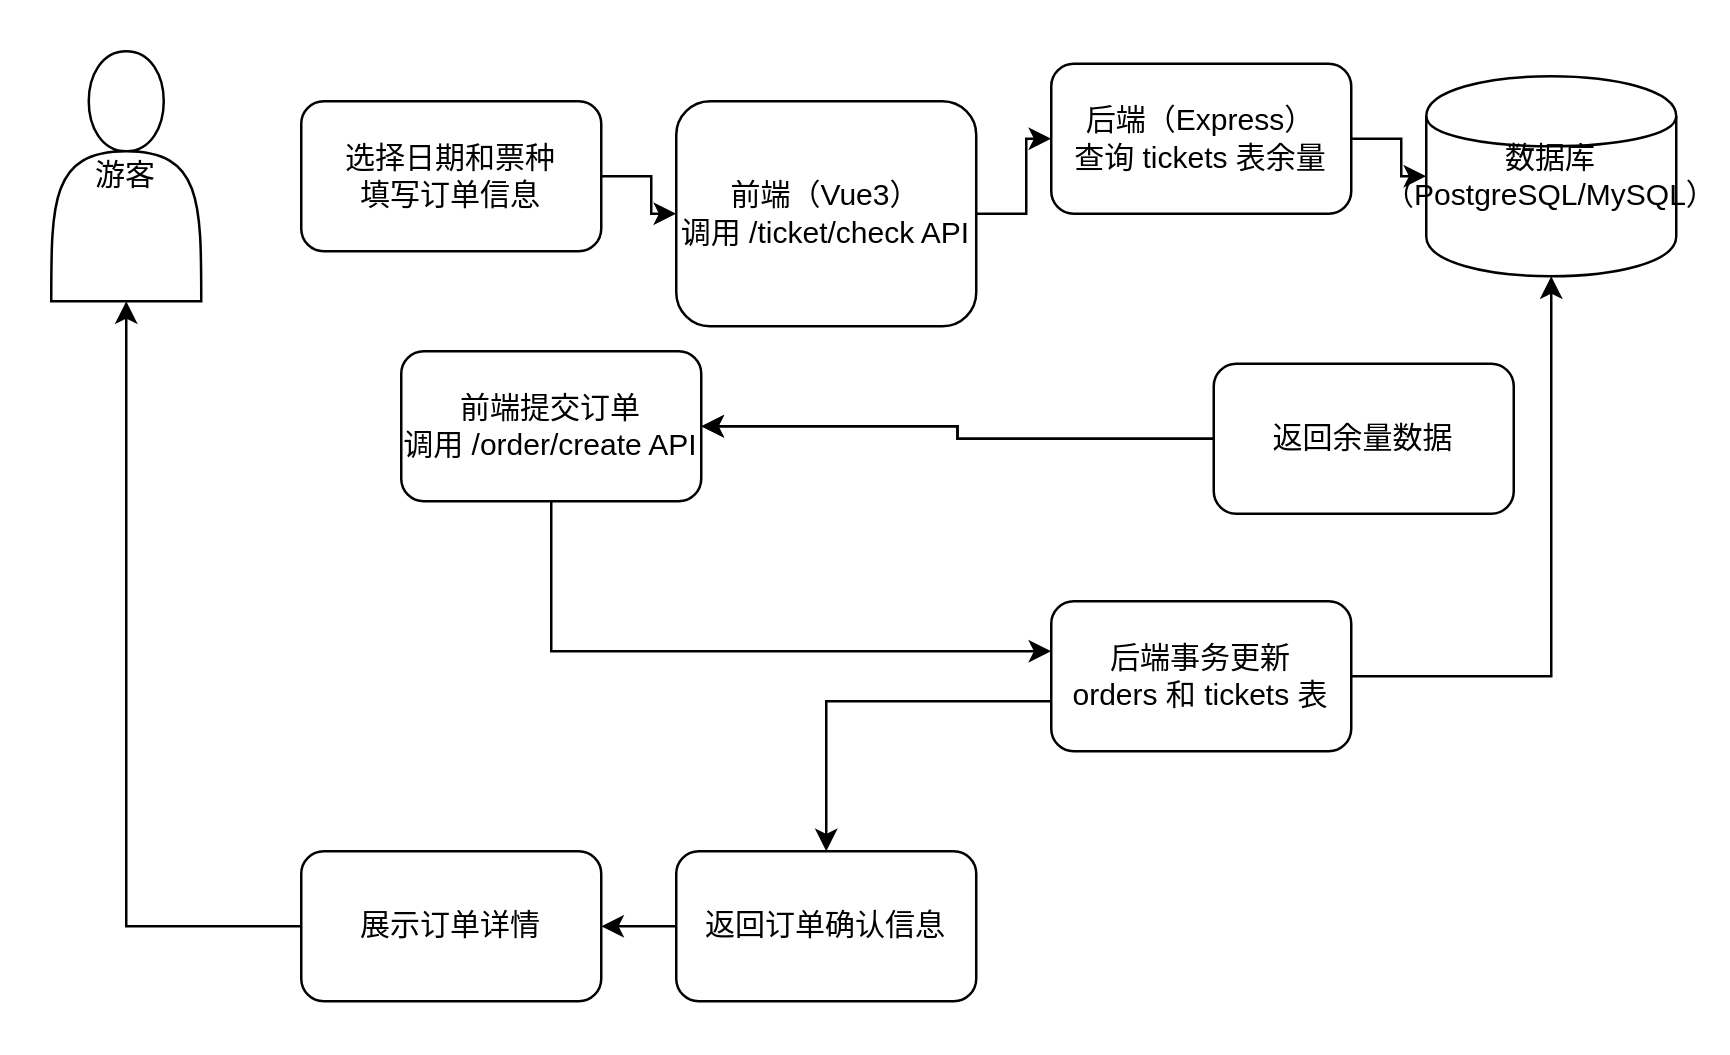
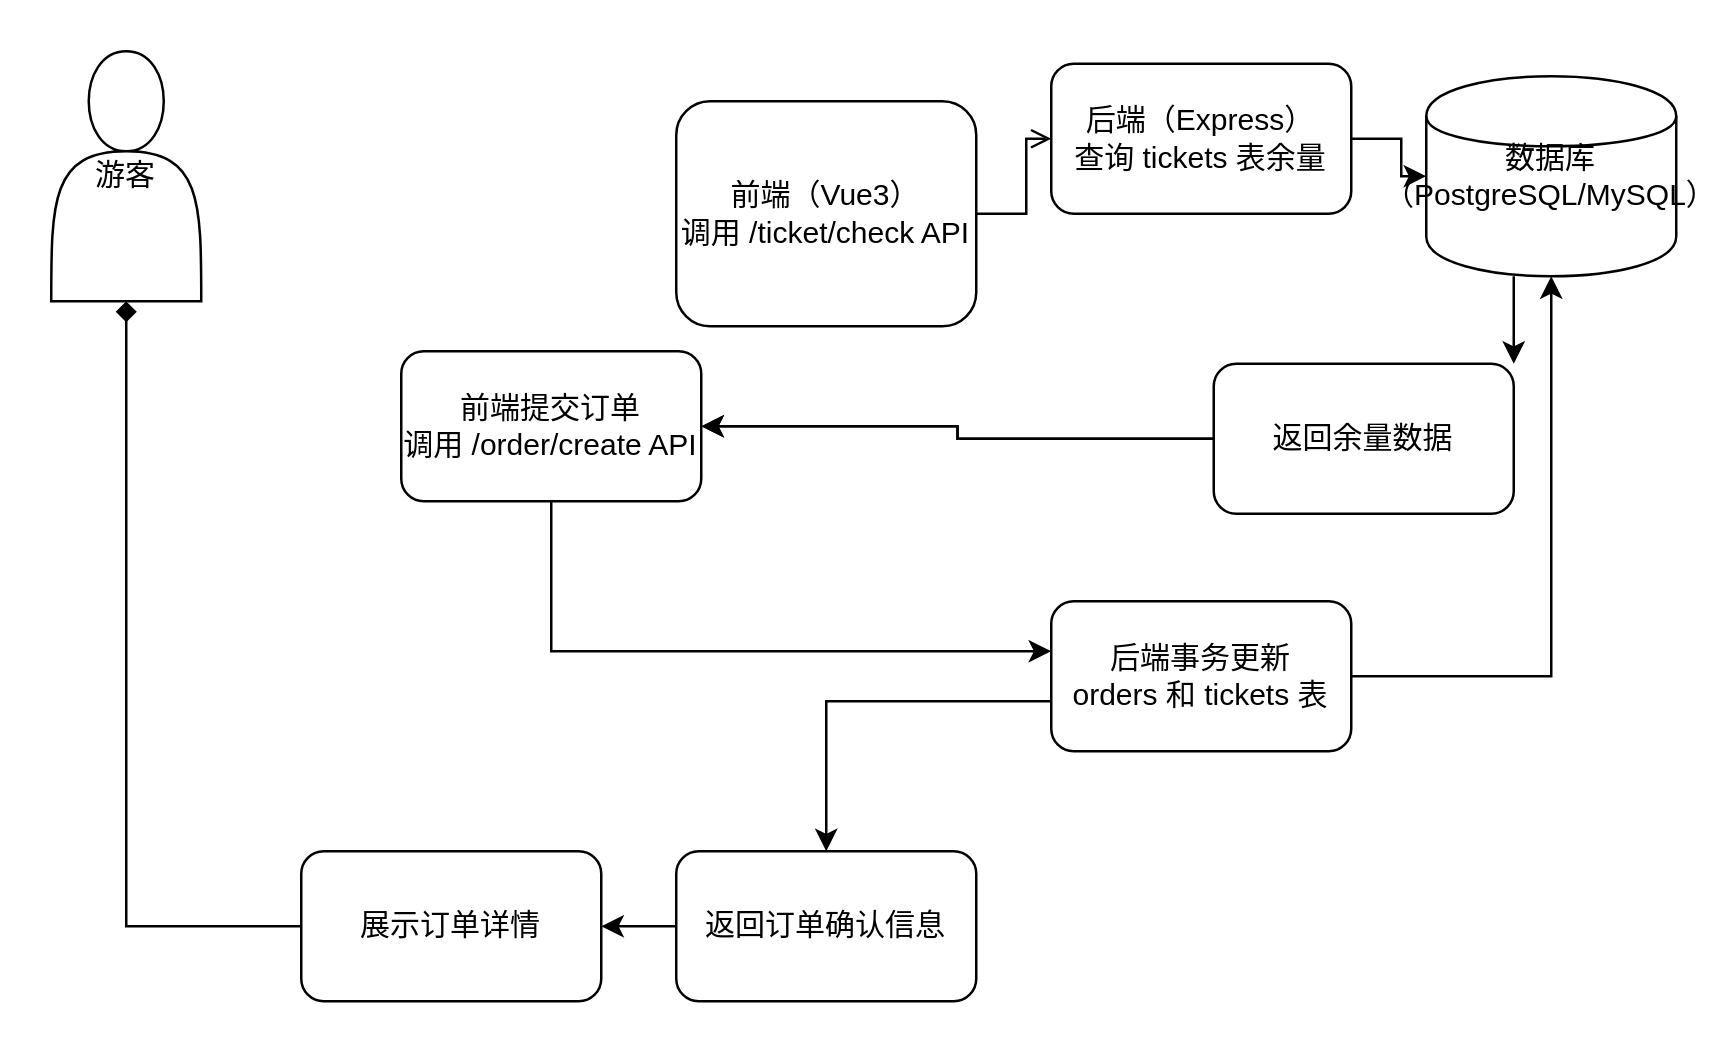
edge "前端（Vue3） 调用 /ticket/check API" -> "后端（Express） 查询 tickets 表余量": arrowhead classic -> open
node "选择日期和票种 填写订单信息": removed
edge "选择日期和票种 填写订单信息" -> "前端（Vue3） 调用 /ticket/check API": removed
edge "数据库 （PostgreSQL/MySQL）" -> "返回余量数据": added
edge "展示订单详情" -> "游客": arrowhead classic -> diamond
